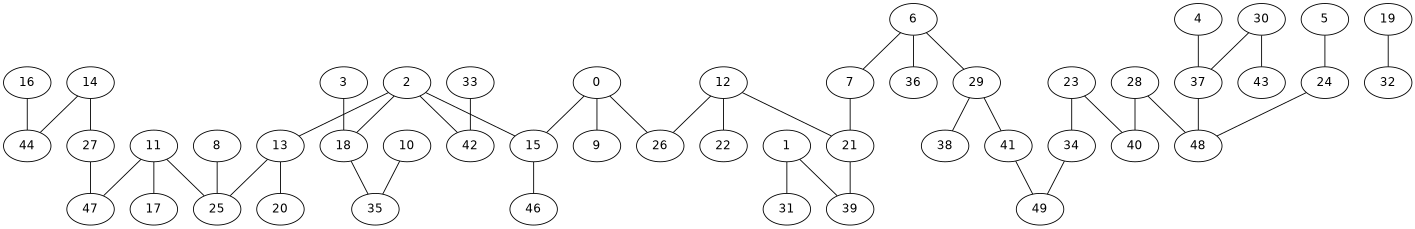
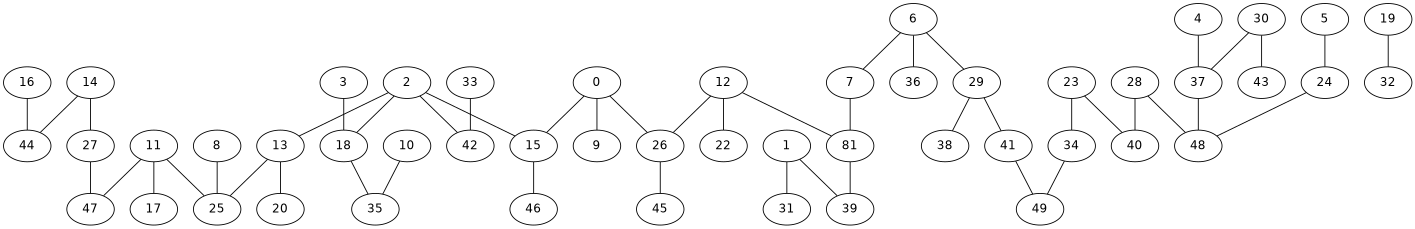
node "21": label "21" -> "81"
node "45": added
